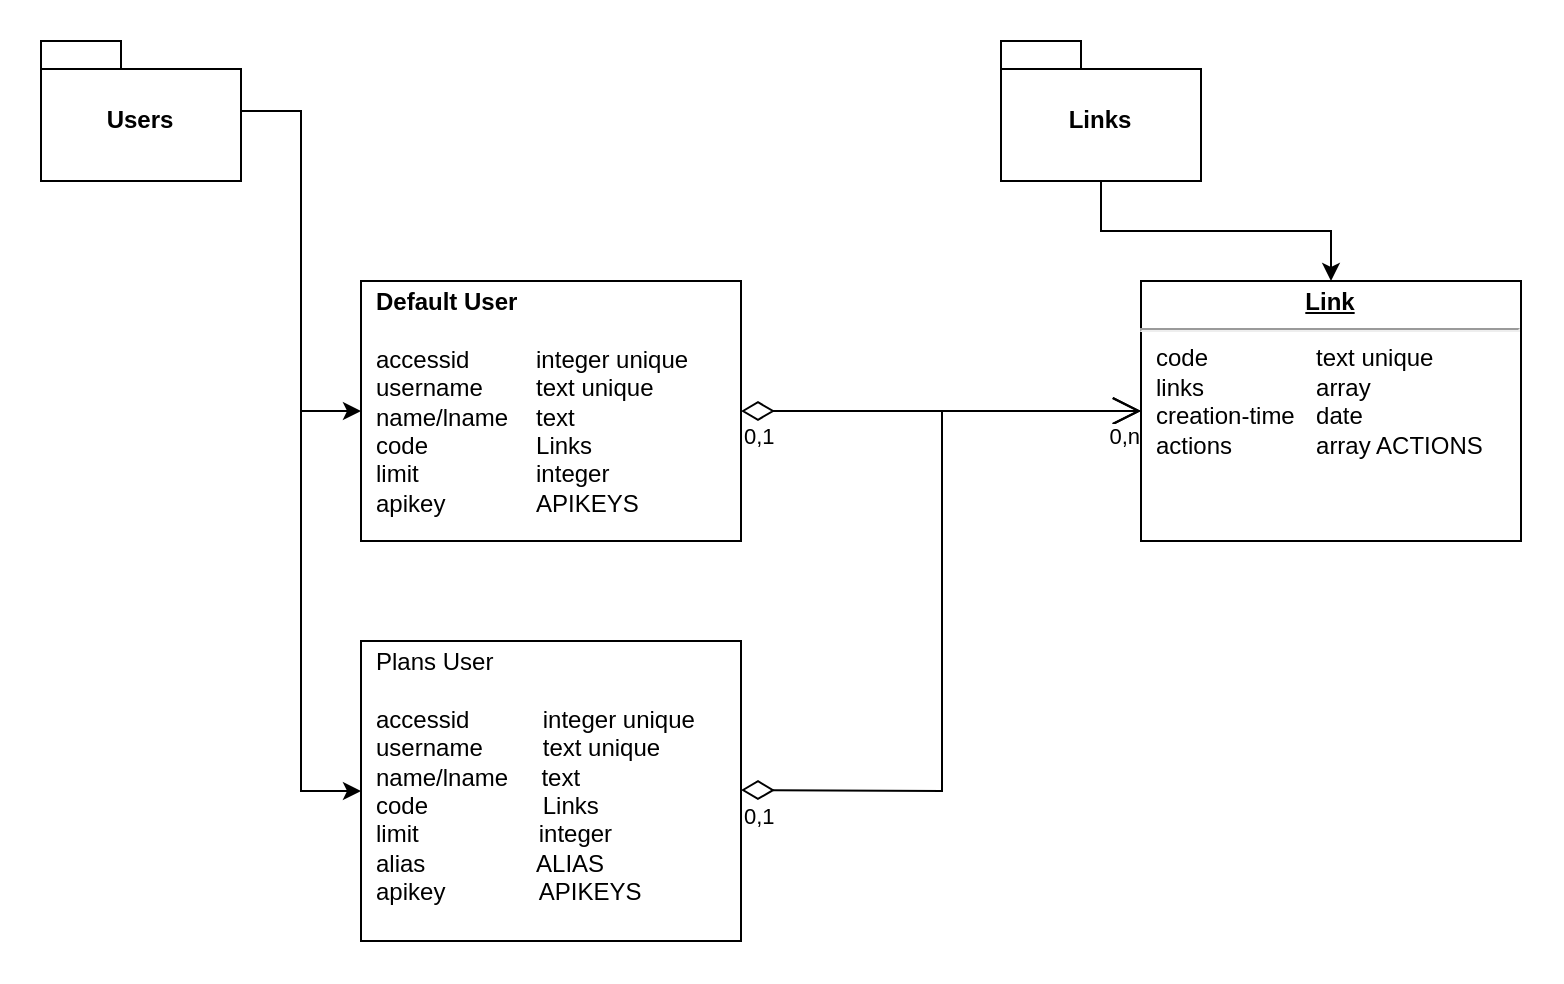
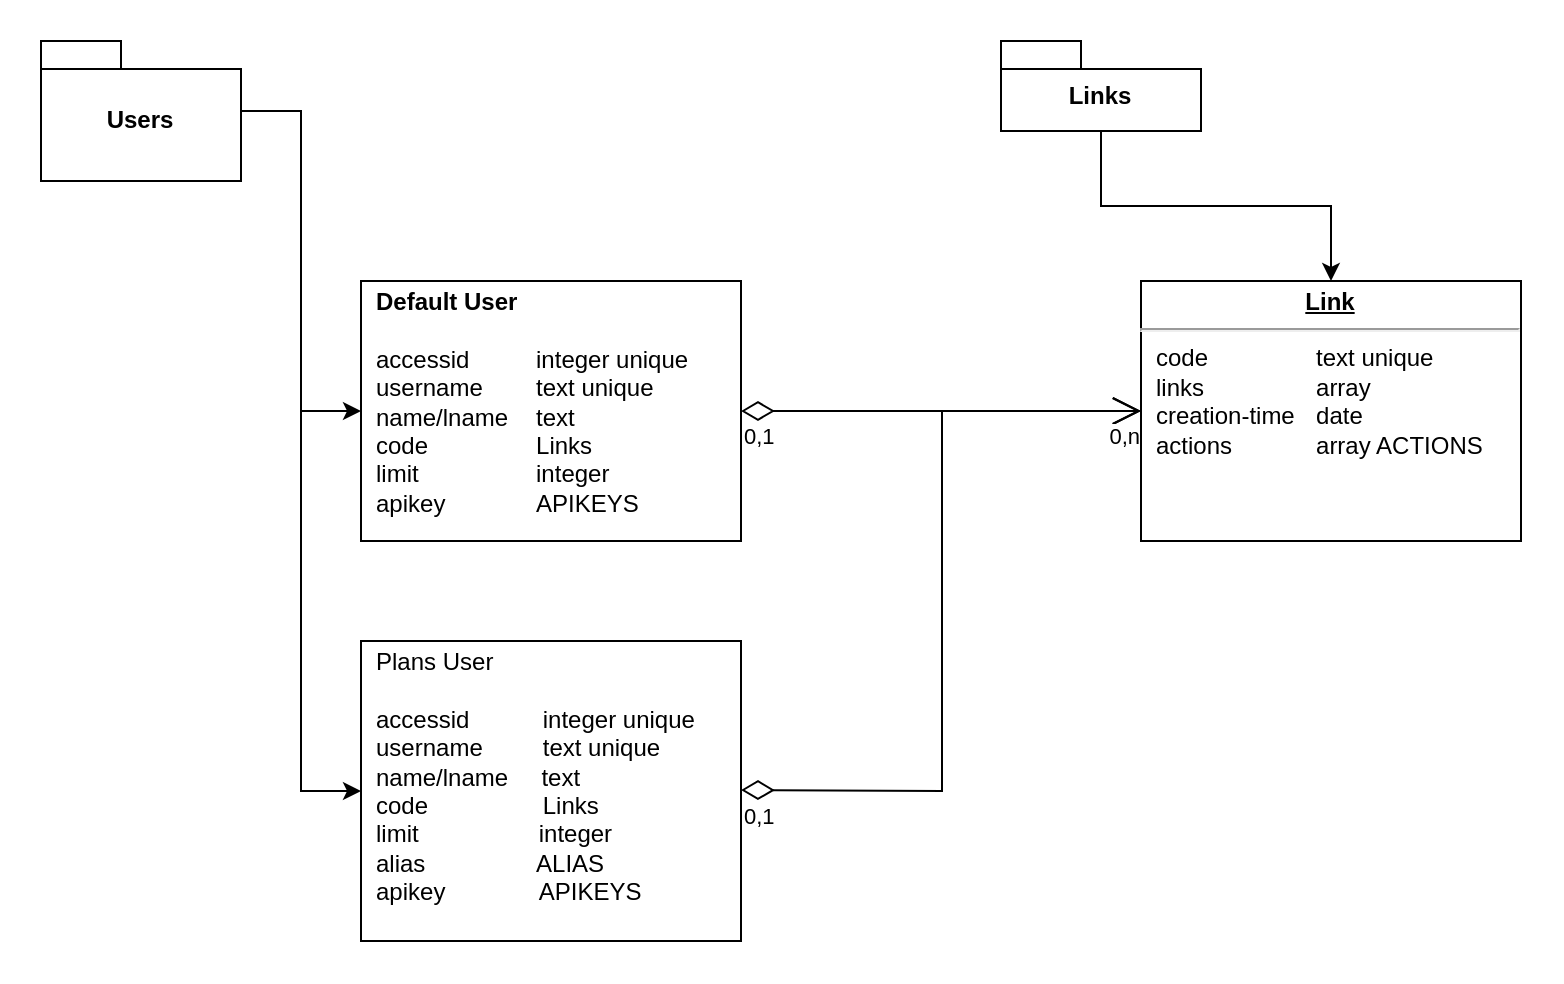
node "Links": size 200x140 -> 200x90
